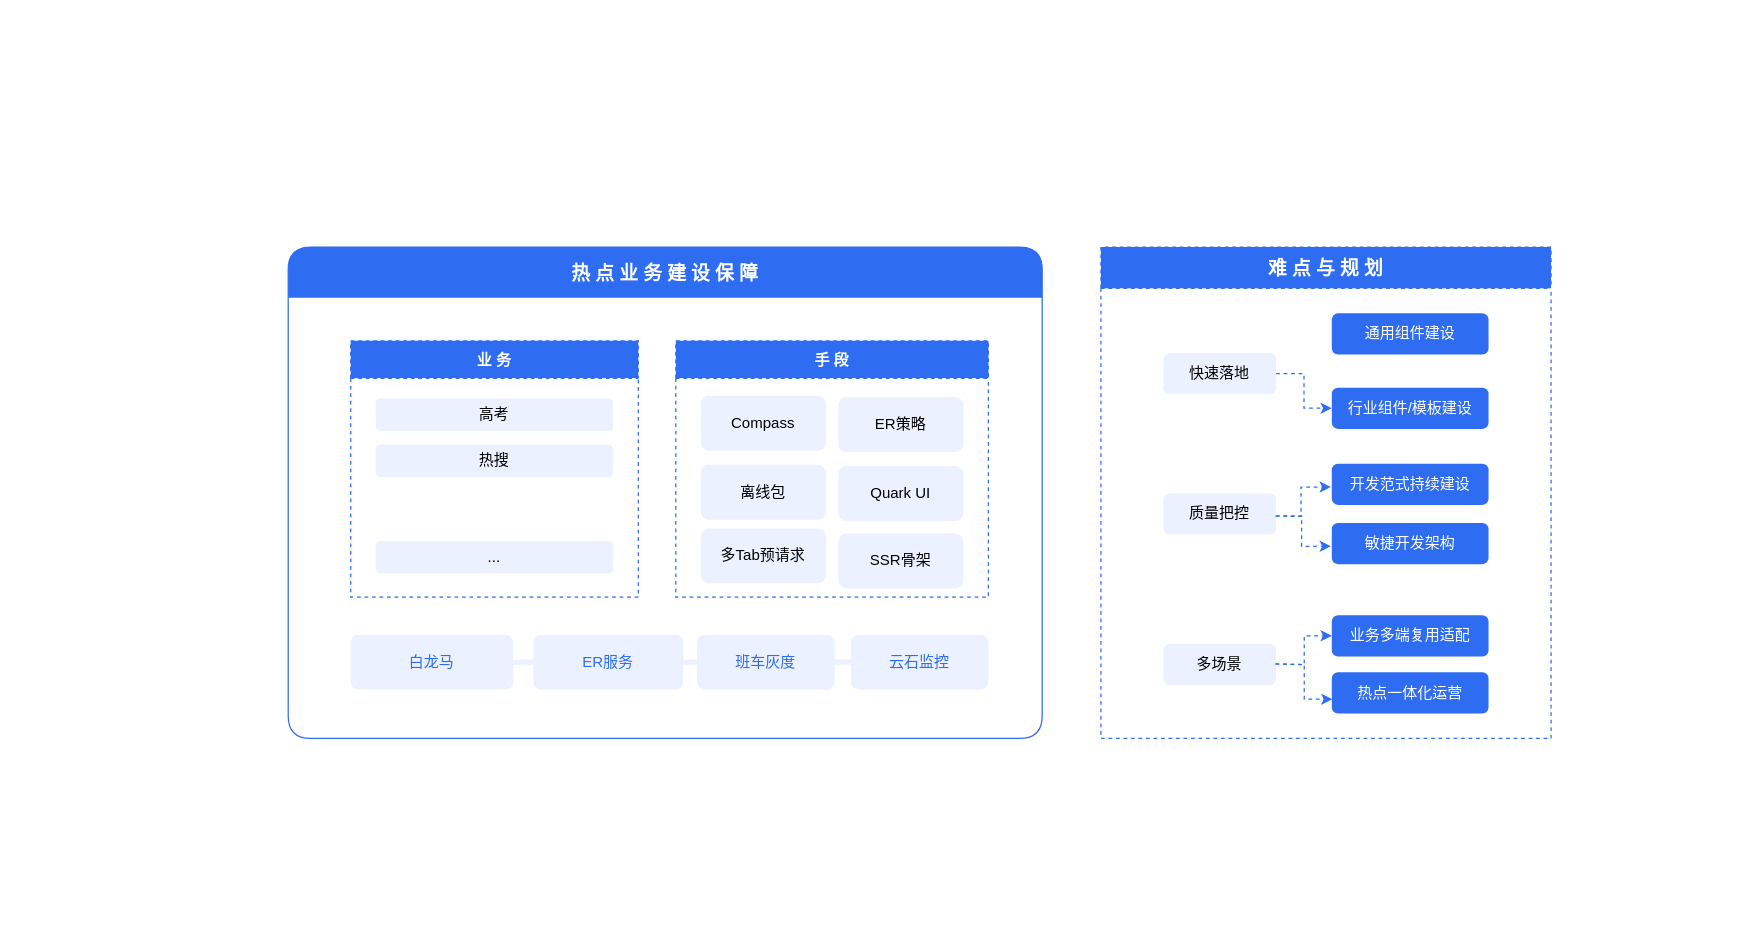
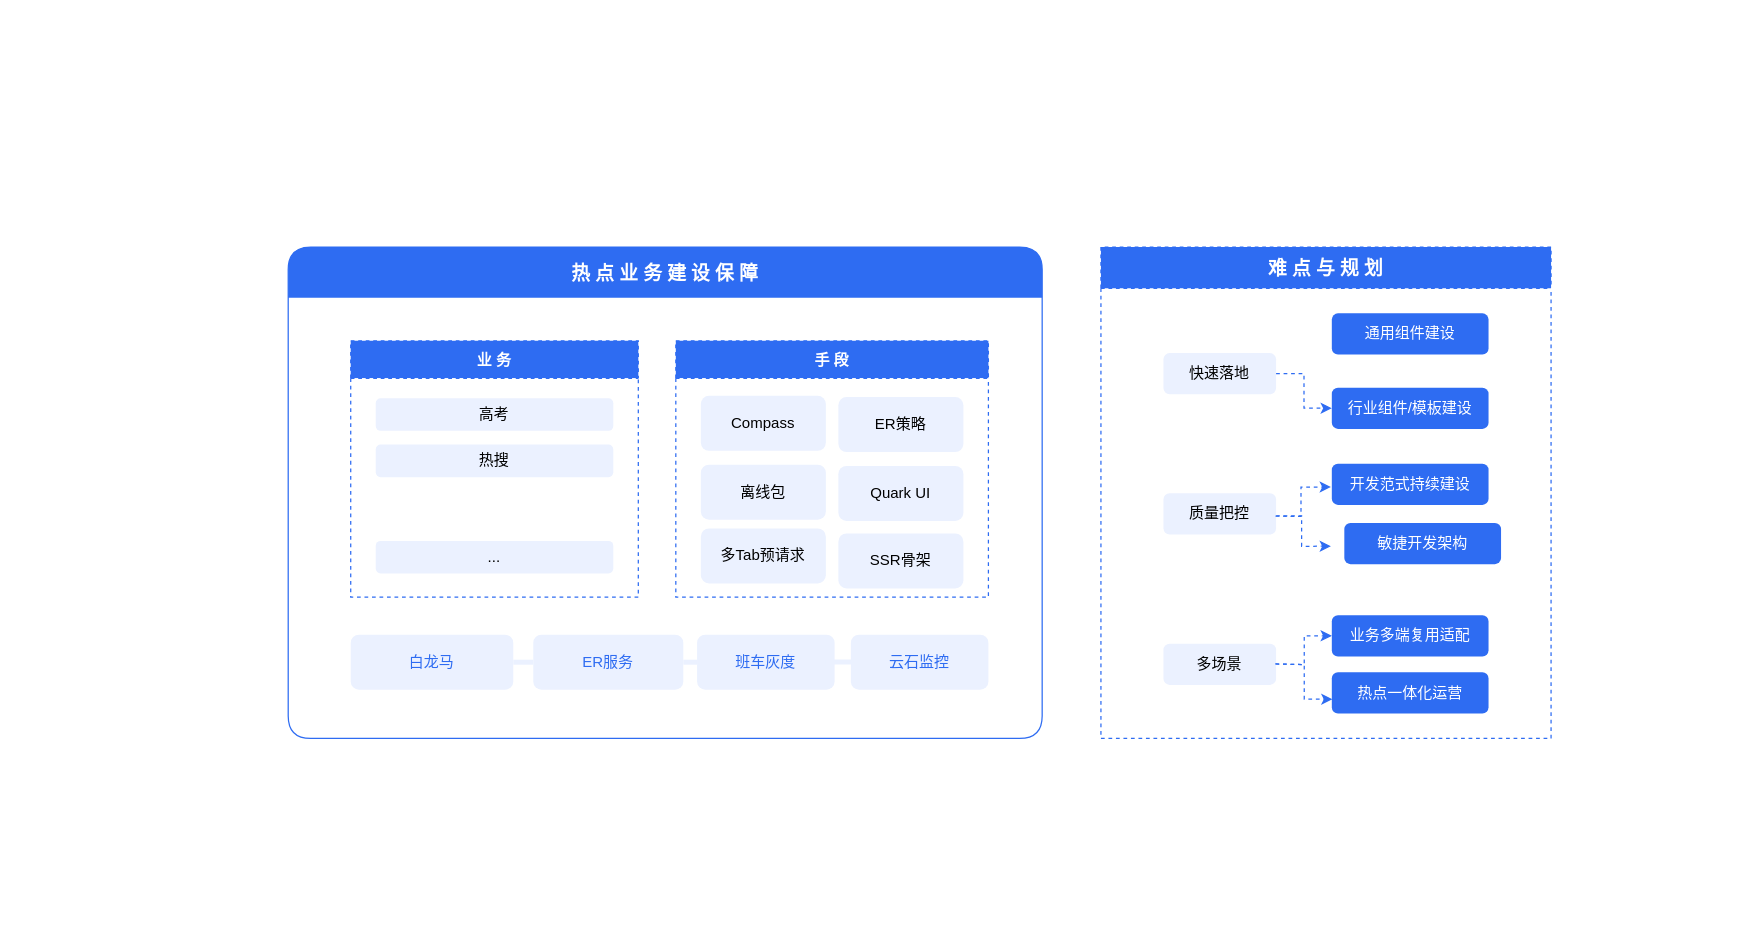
node "敏捷开发架构": moved (1410, 543) -> (1422, 543)
